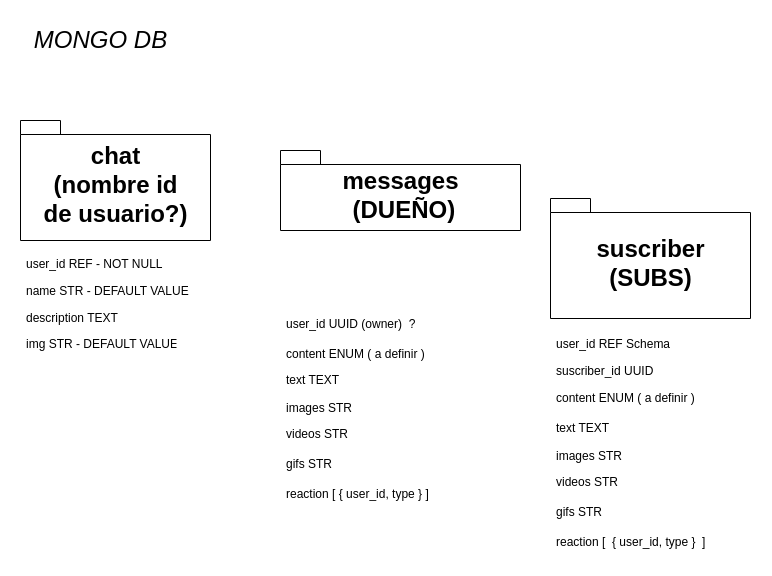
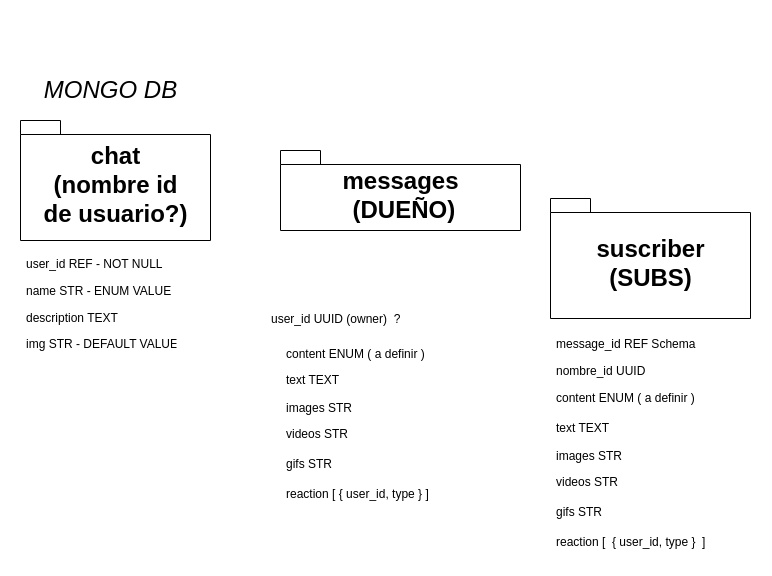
node "MONGO DB": moved (101, 41) -> (111, 91)
node "name STR - DEFAULT VALUE": label "name STR - DEFAULT VALUE" -> "name STR - ENUM VALUE"
node "user_id UUID (owner) ?": moved (361, 324) -> (346, 319)
node "user_id REF Schema": label "user_id REF Schema" -> "message_id REF Schema"
node "suscriber_id UUID": label "suscriber_id UUID" -> "nombre_id UUID"
